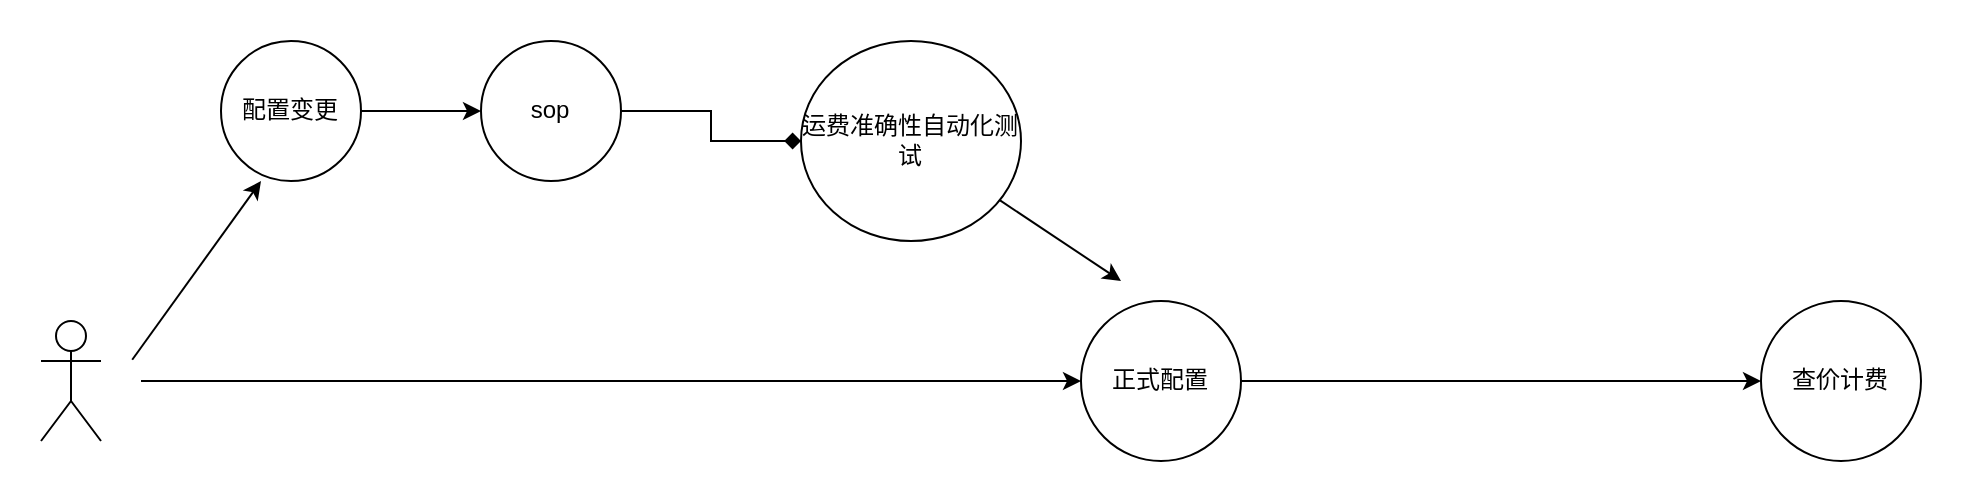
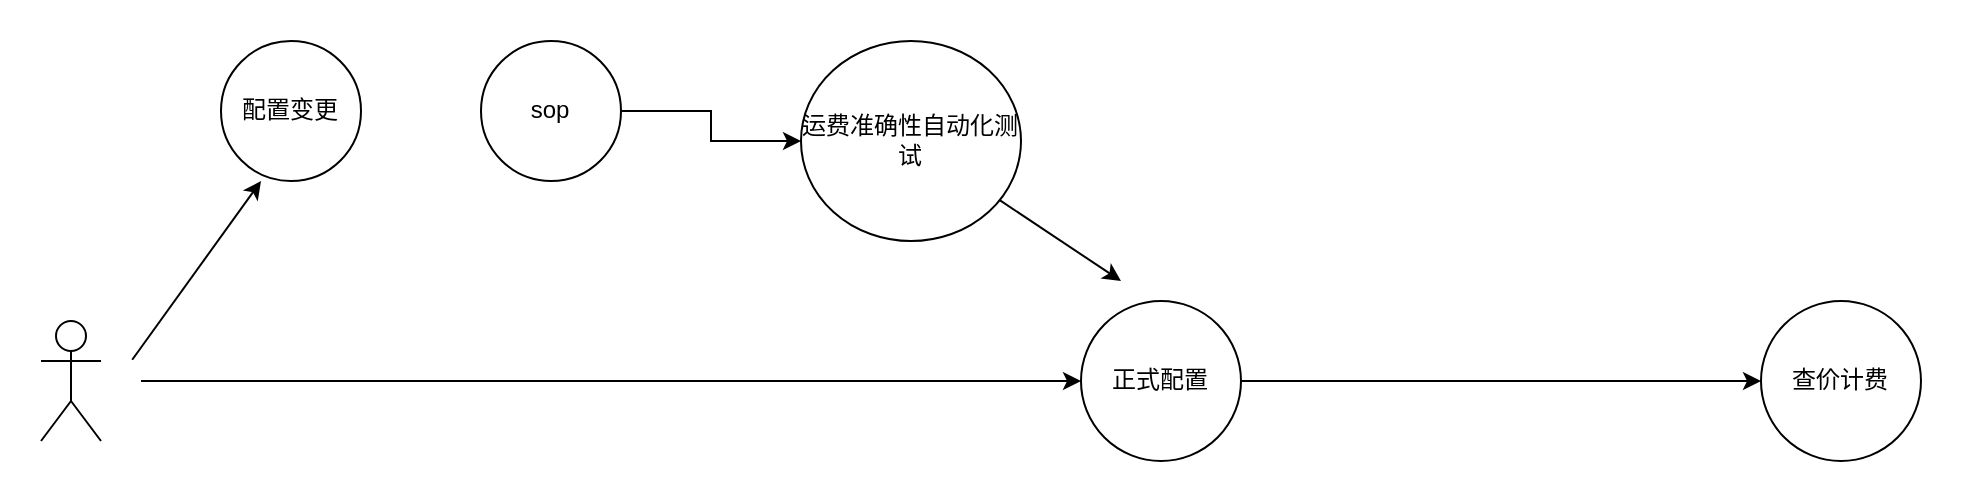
edge "配置变更" -> "sop": removed
edge "sop" -> "运费准确性自动化测试": arrowhead diamond -> classic
